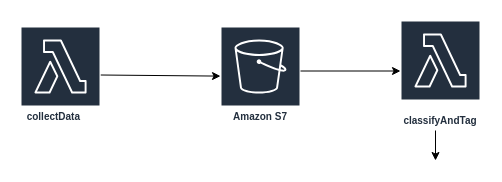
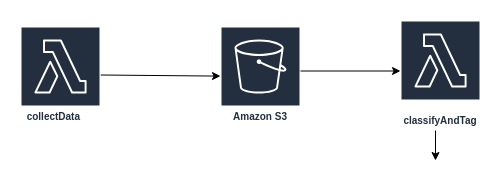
node "Amazon S7": label "Amazon S7" -> "Amazon S3"
